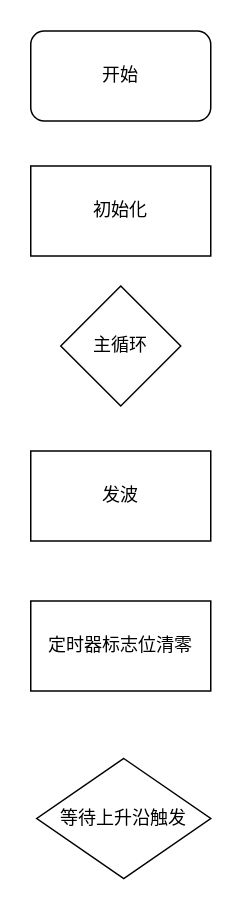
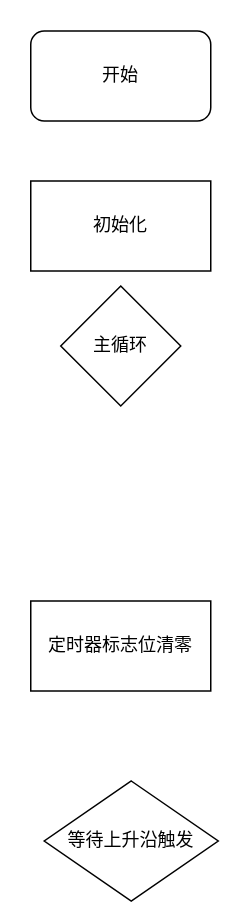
node "初始化": moved (121, 211) -> (121, 226)
node "发波": removed
node "等待上升沿触发": moved (124, 818) -> (131, 841)
